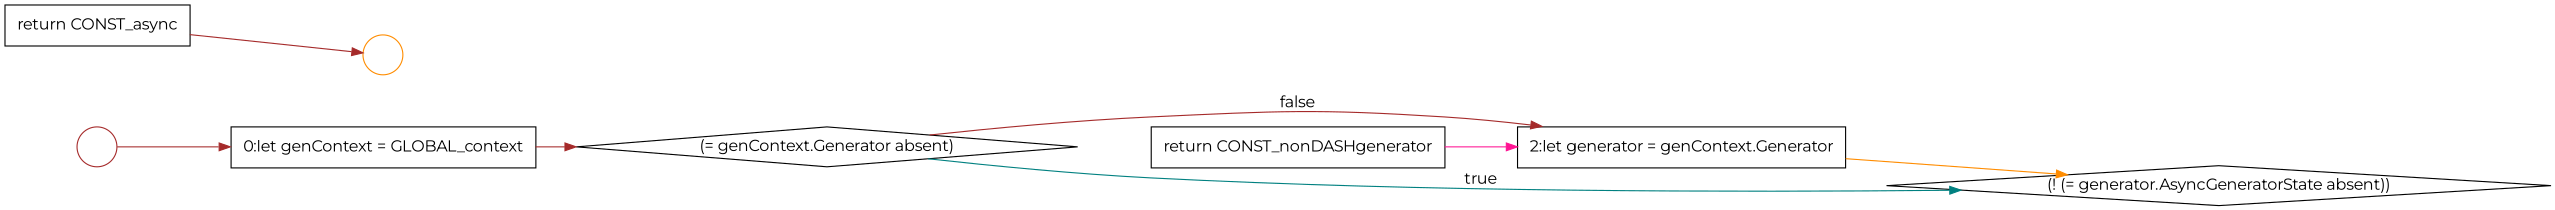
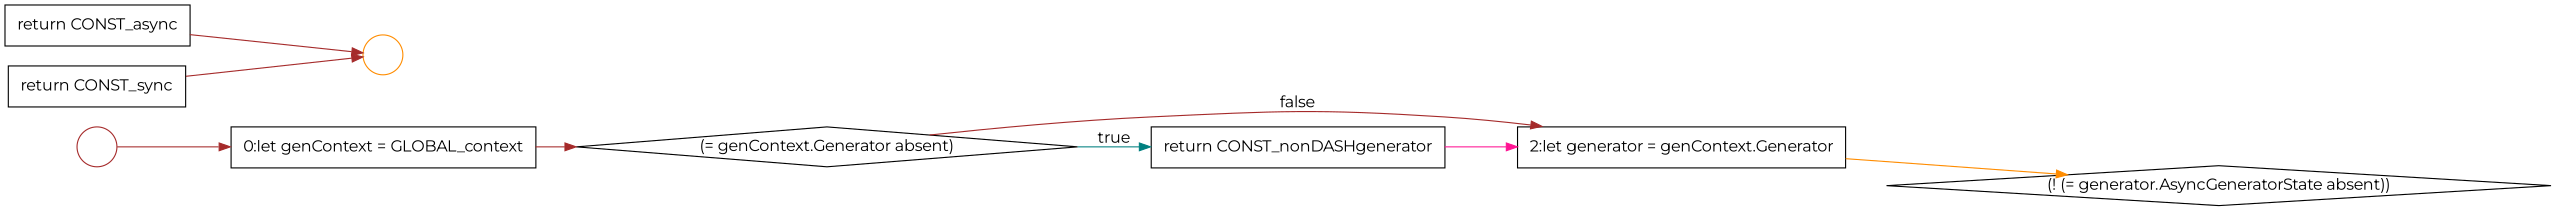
node "return CONST_sync": added
edge "(= genContext.Generator absent)" -> "(! (= generator.AsyncGeneratorState absent))": now "(= genContext.Generator absent)" -> "return CONST_nonDASHgenerator"
